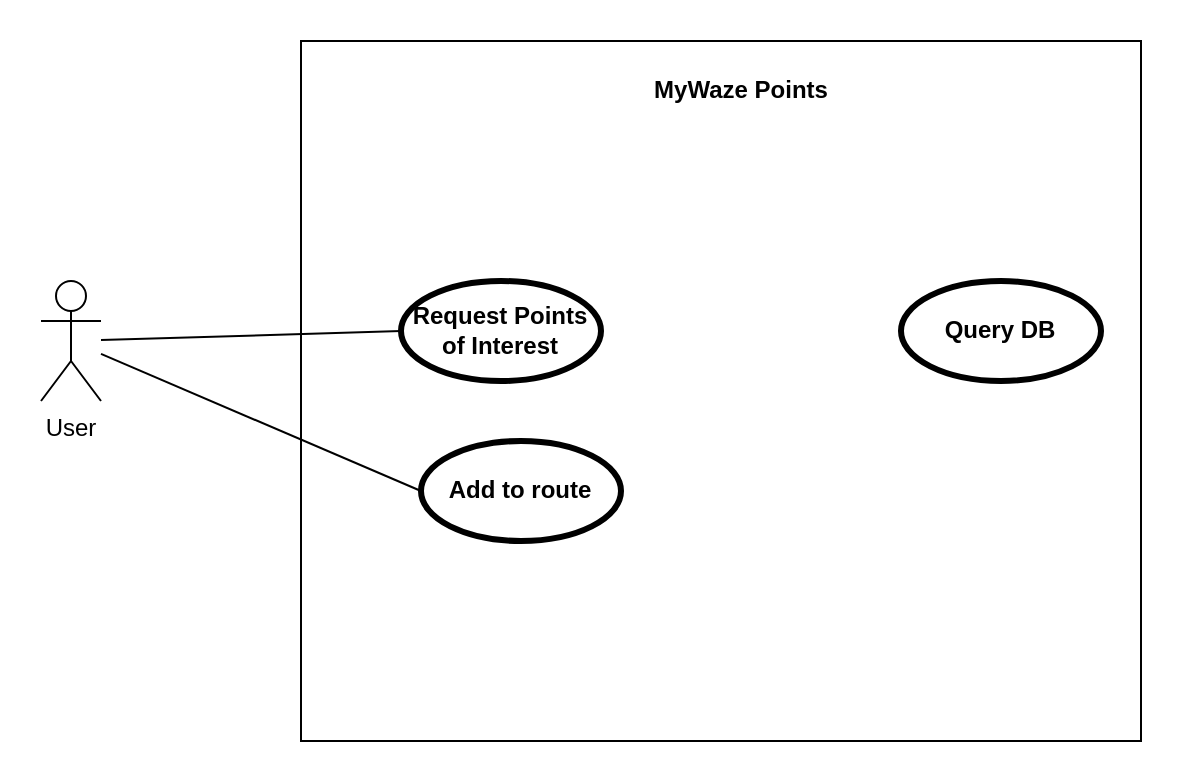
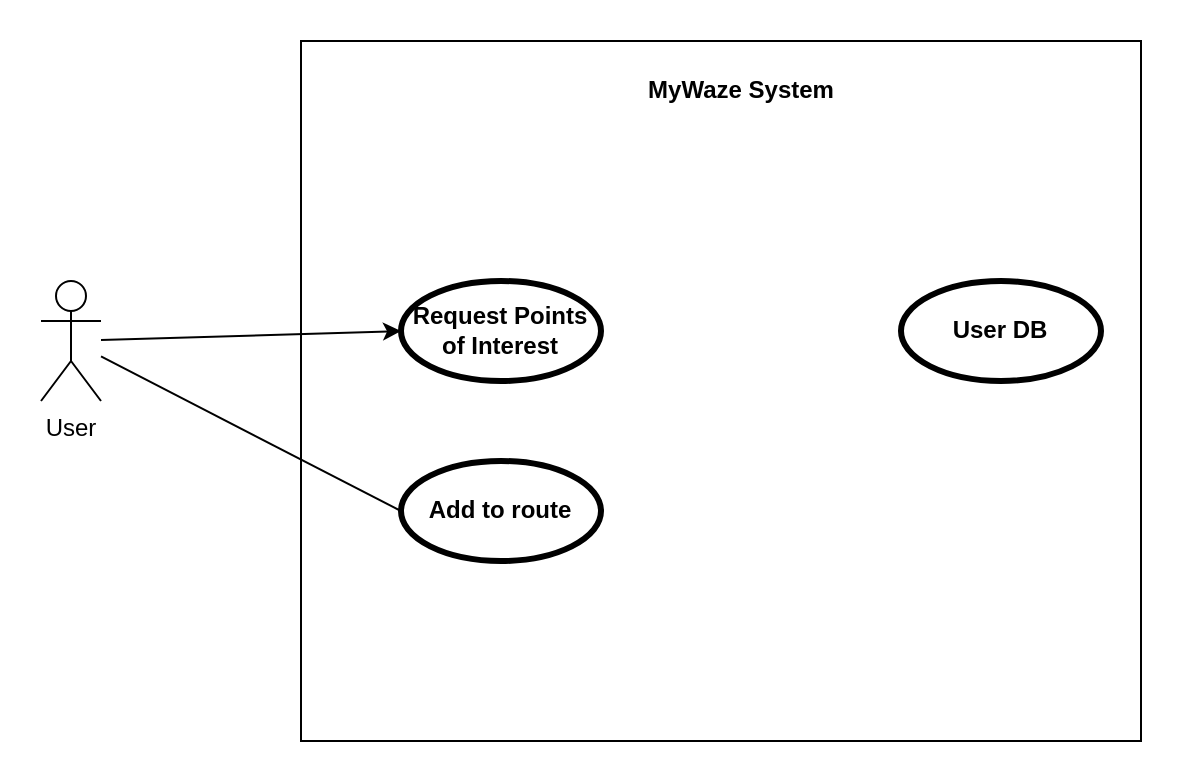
node "MyWaze Points": label "MyWaze Points" -> "MyWaze System"
edge "Request Points of Interest" -- "User": arrowhead none -> classic
node "Query DB": label "Query DB" -> "User DB"
node "Add to route": moved (521, 491) -> (501, 511)
